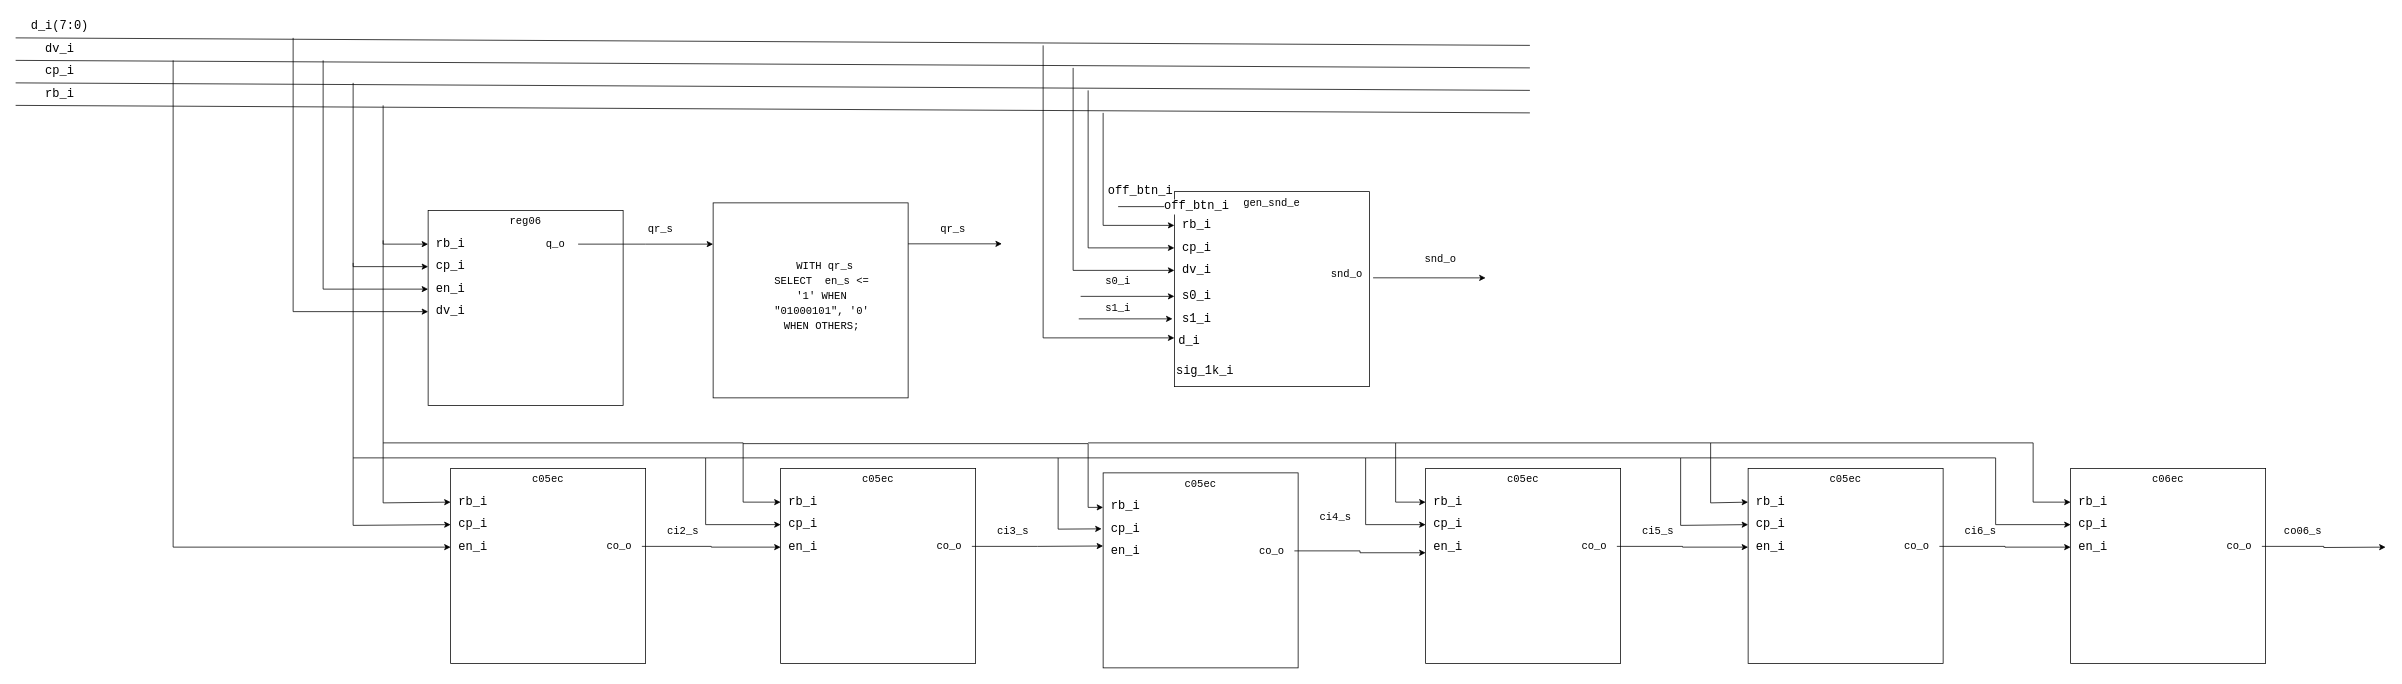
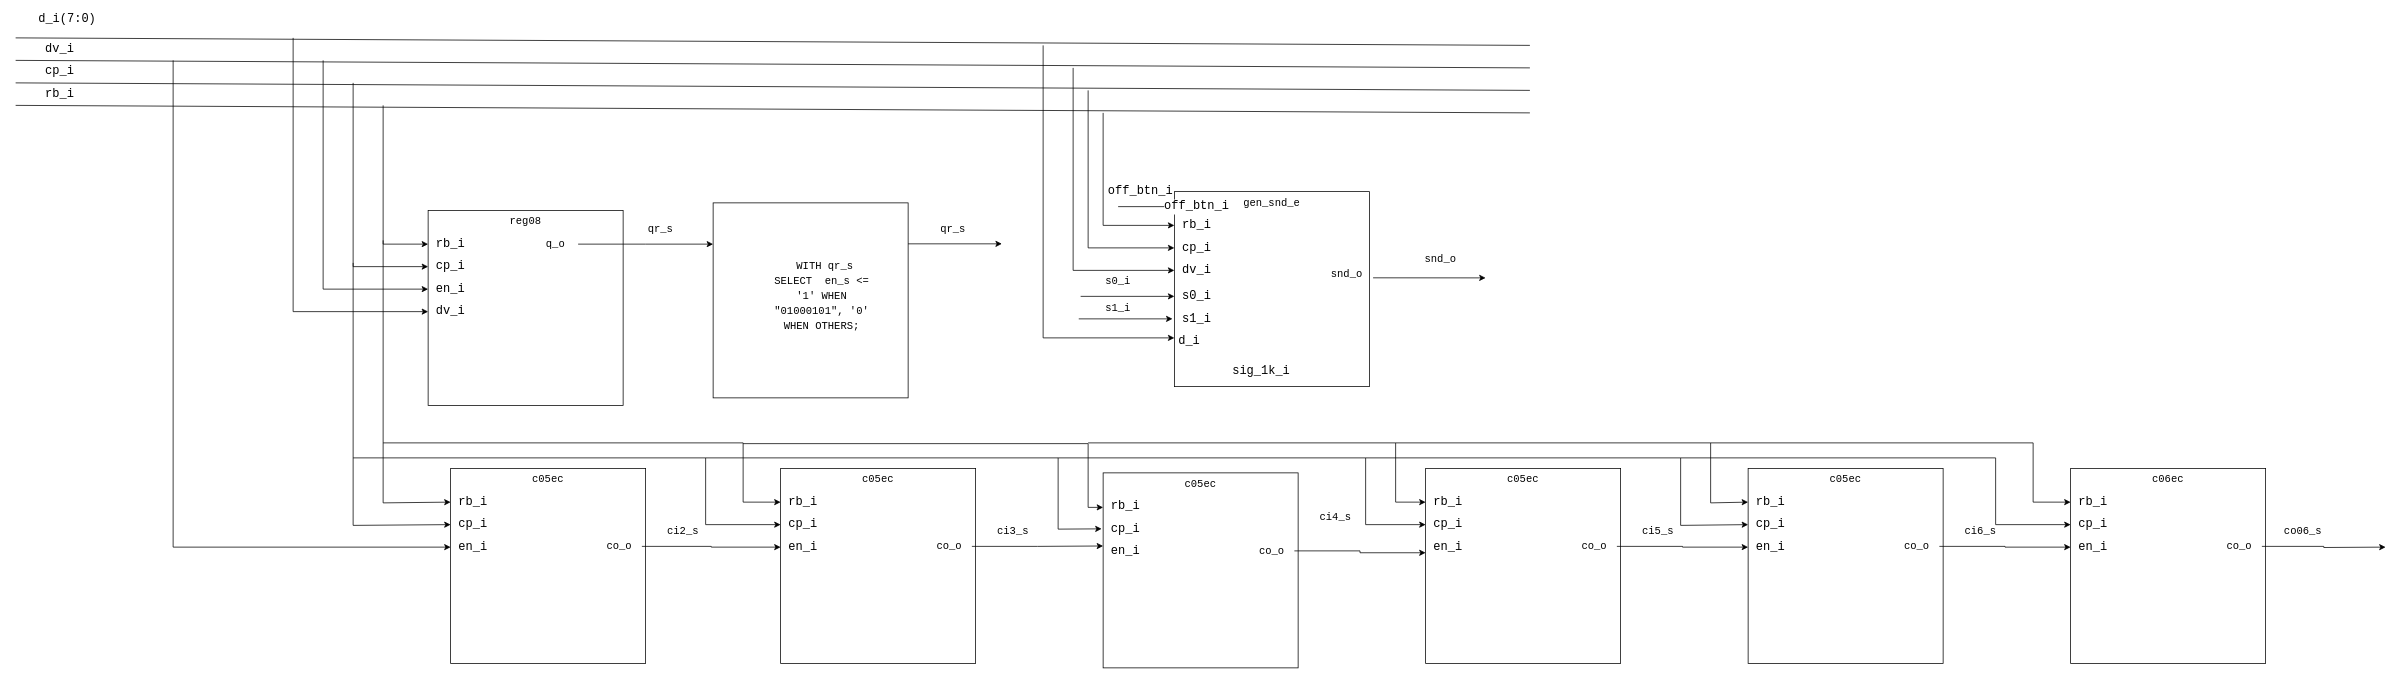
node "d_i(7:0)": moved (60, 27) -> (67, 19)
node "reg06": label "reg06" -> "reg08"
node "sig_1k_i": moved (1205, 372) -> (1261, 372)
